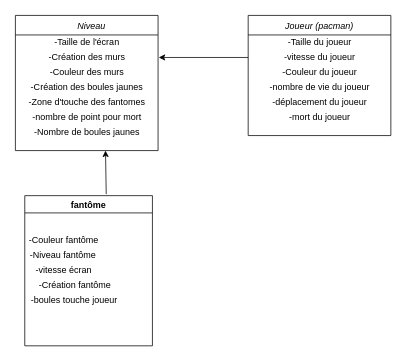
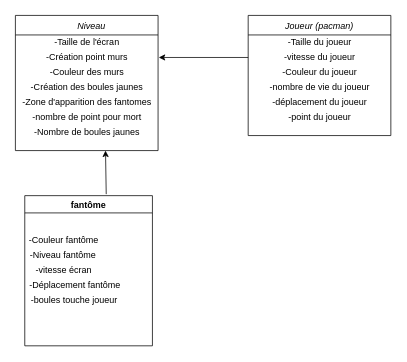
node "-Création des murs": label "-Création des murs" -> "-Création point murs"
node "-Zone d'touche des fantomes": label "-Zone d'touche des fantomes" -> "-Zone d'apparition des fantomes"
node "-mort du joueur": label "-mort du joueur" -> "-point du joueur"
node "-Création fantôme": label "-Création fantôme" -> "-Déplacement fantôme"
